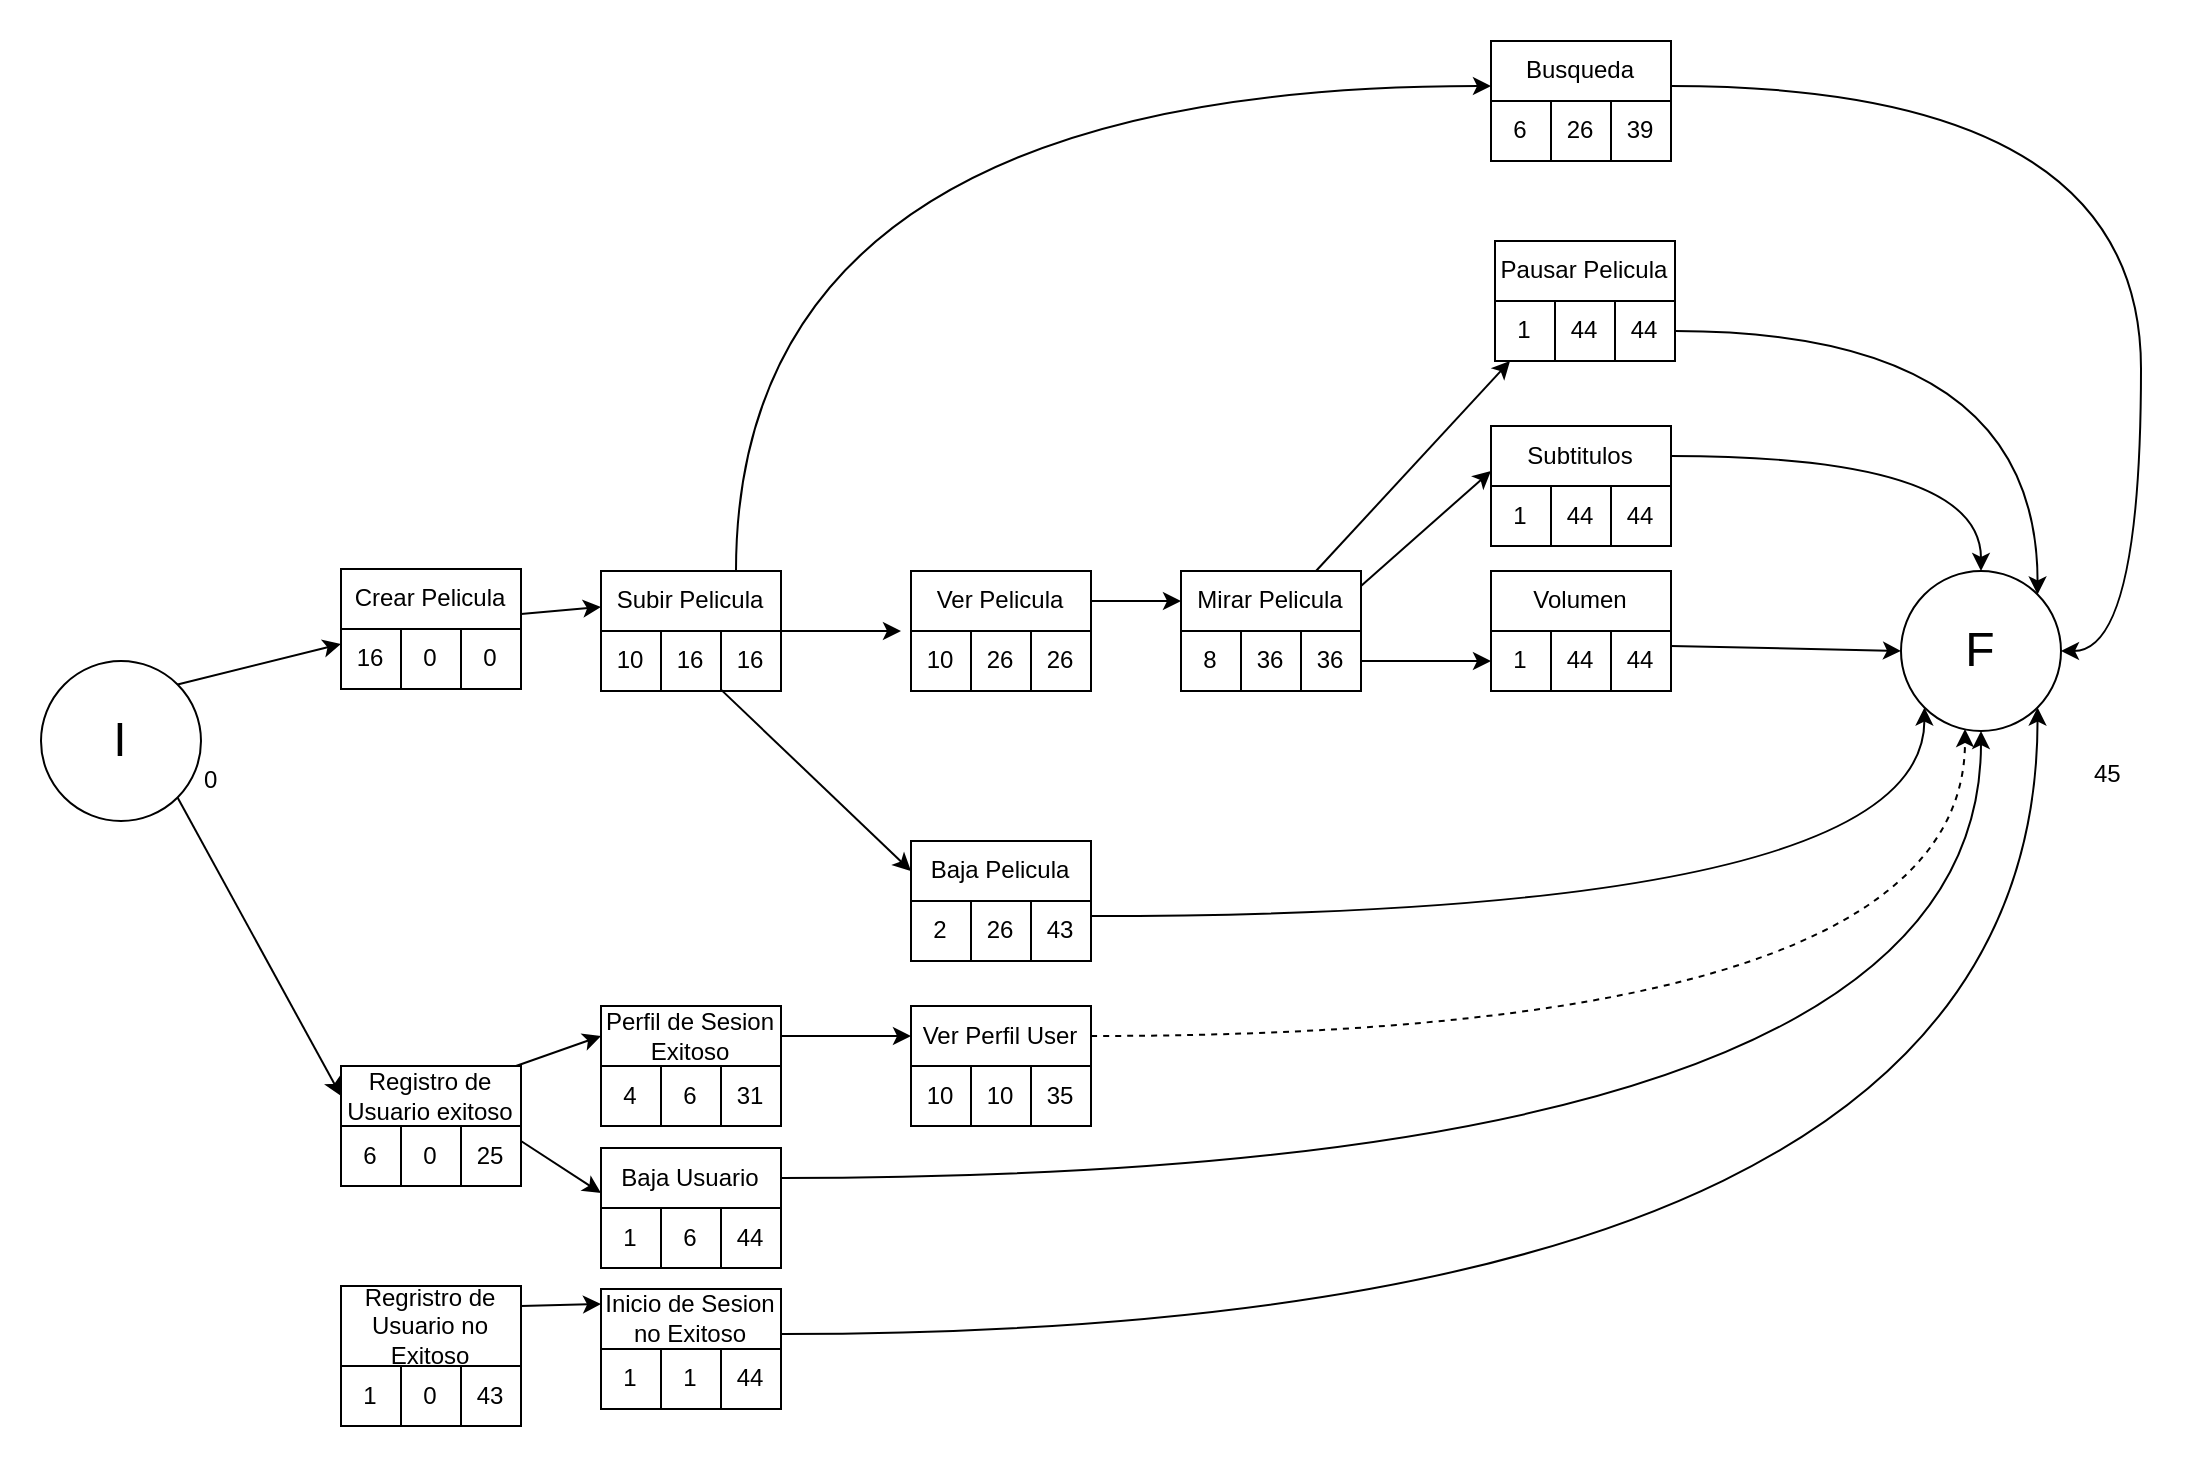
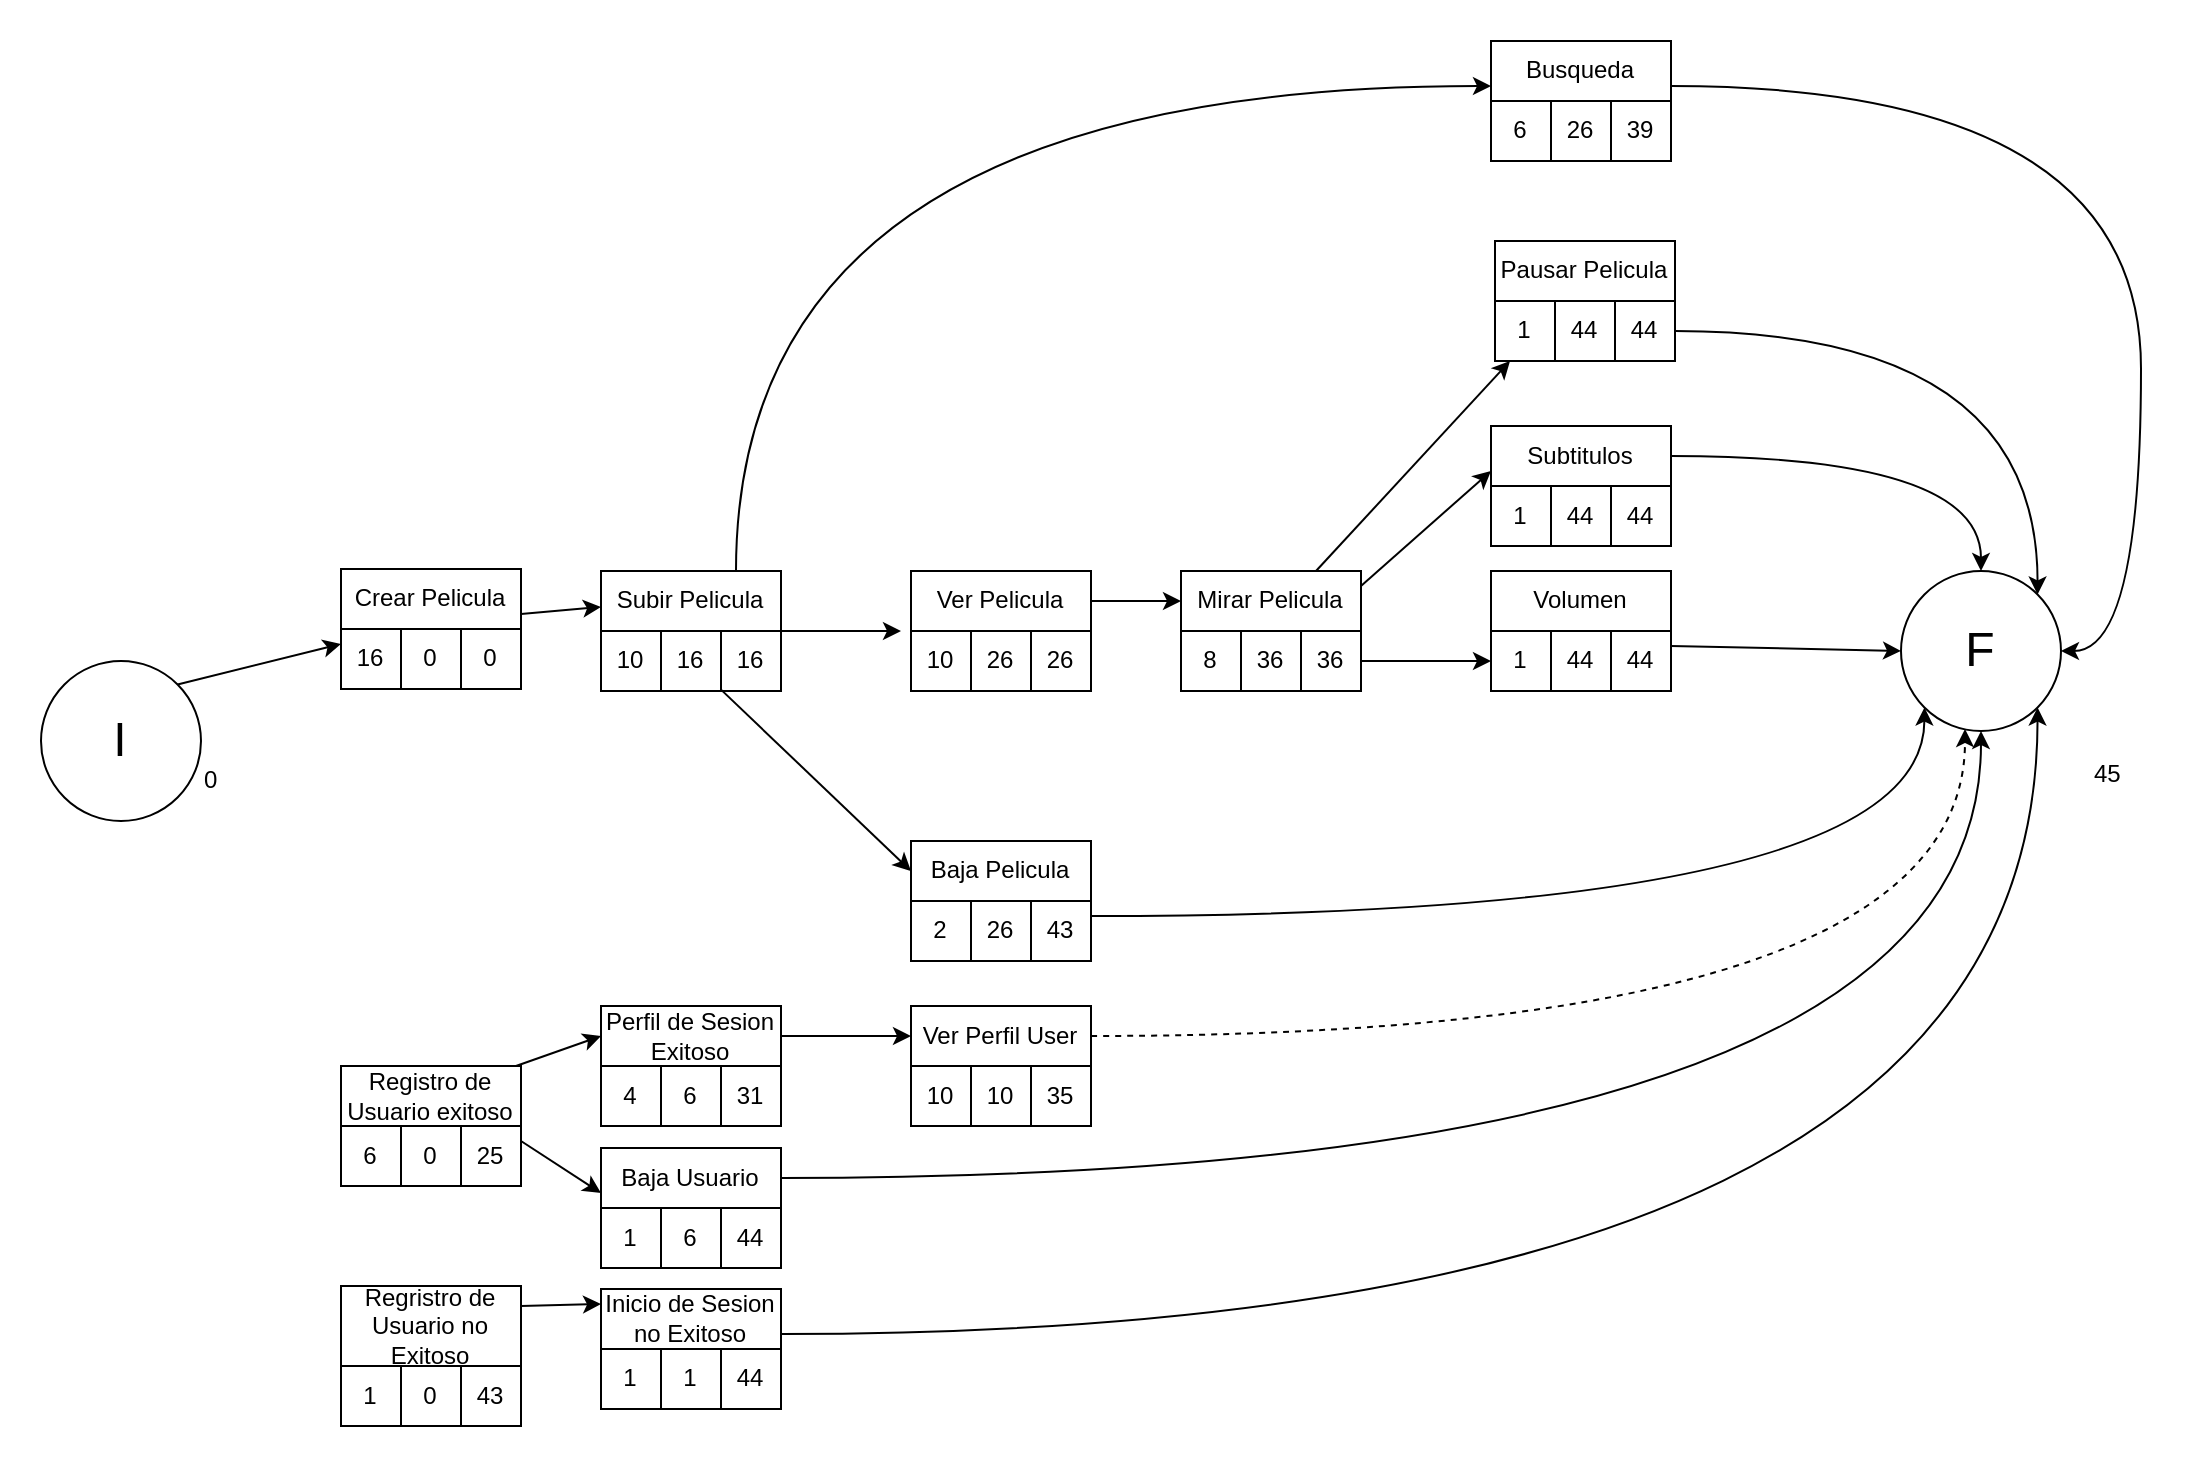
edge "I" -> "Registro de Usuario exitoso": removed
